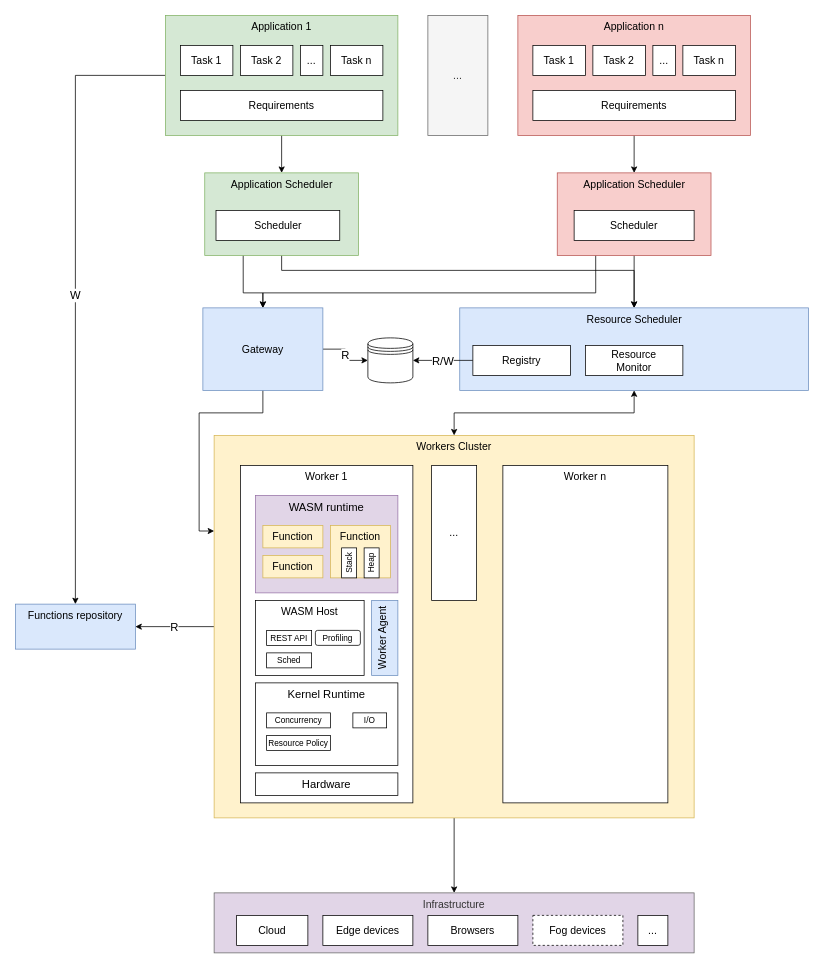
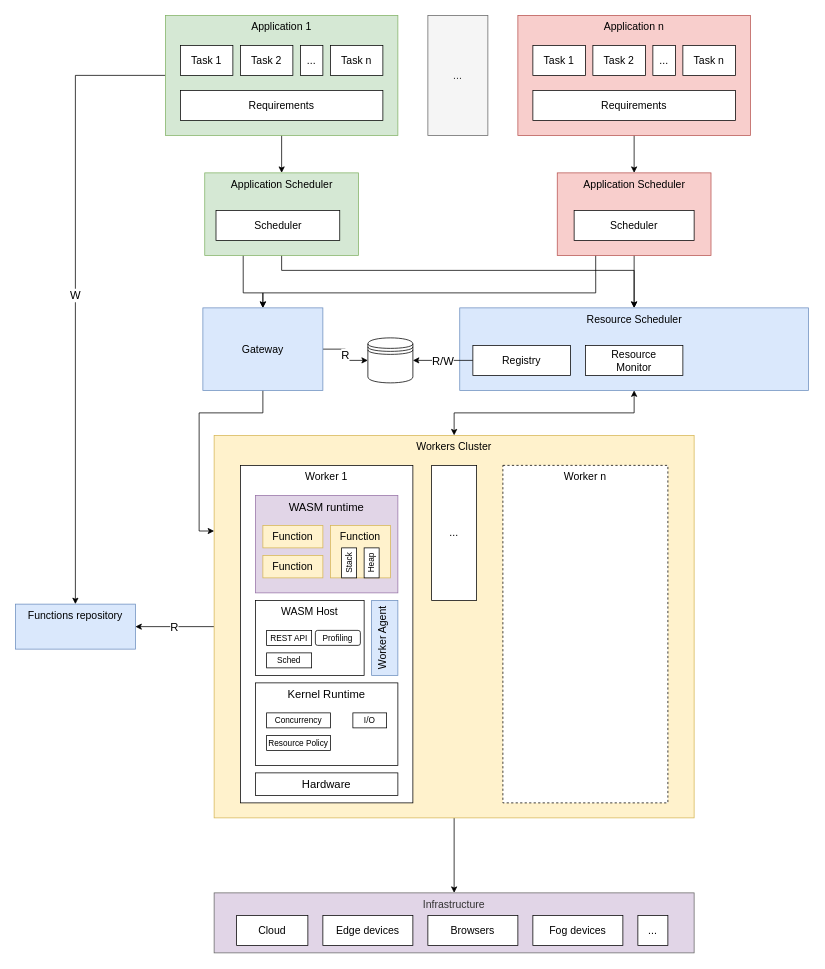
node "Worker n": style solid -> dashed
node "Fog devices": style dashed -> solid
